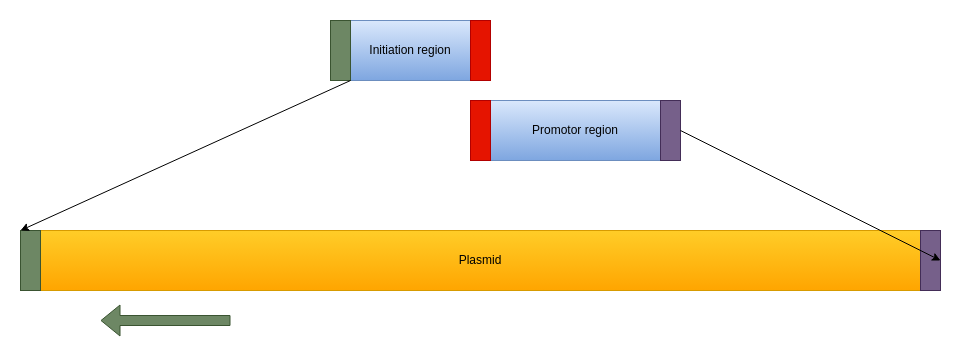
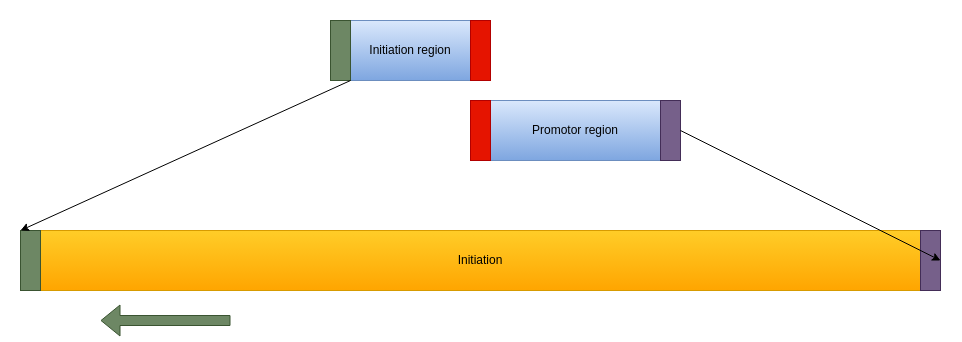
node "Plasmid": label "Plasmid" -> "Initiation"
